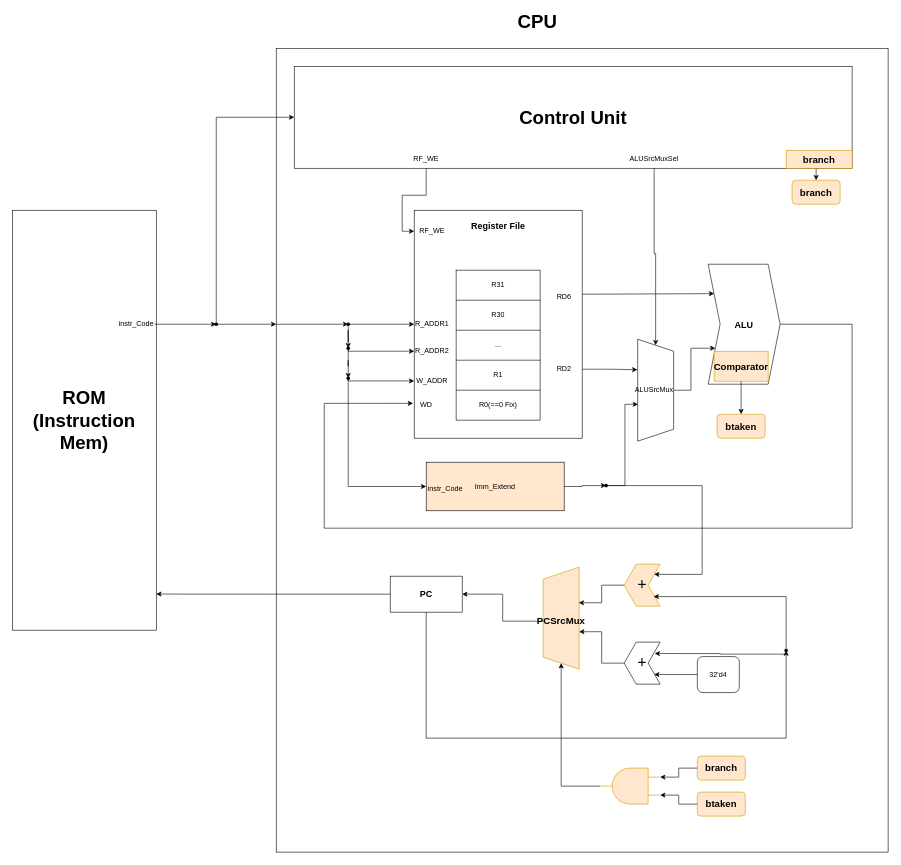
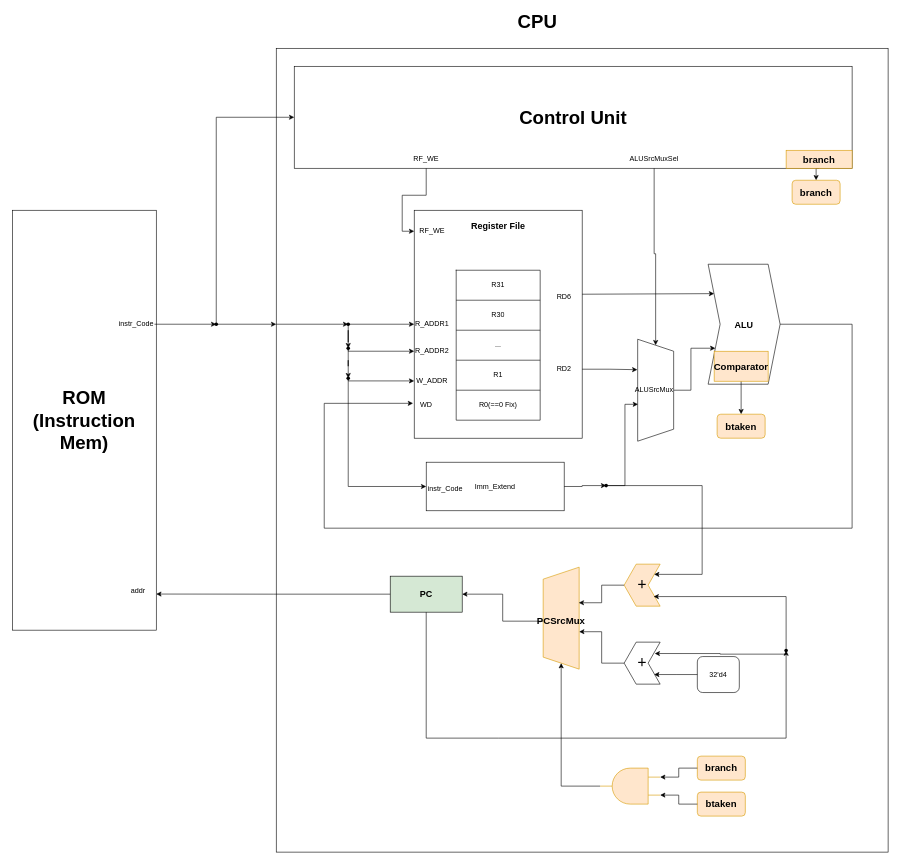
node "Imm_Extend": fillcolor #ffe6cc -> #ffffff
node "addr": added
node "PC": fillcolor #ffffff -> #d5e8d4
